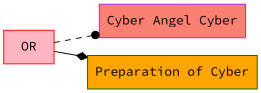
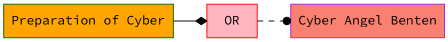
node "Cyber Angel Cyber": label "Cyber Angel Cyber" -> "Cyber Angel Benten"
edge "OR" -> "Preparation of Cyber": reversed
